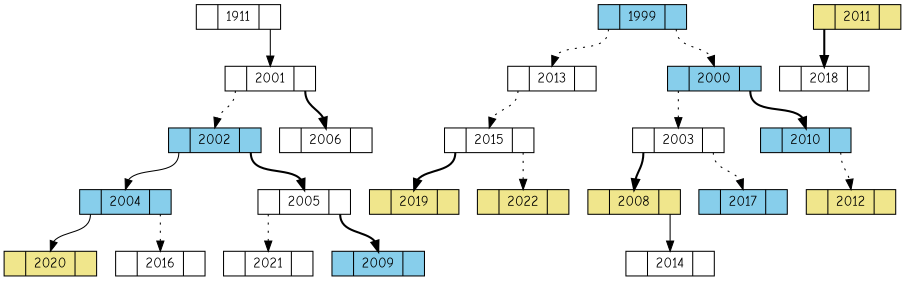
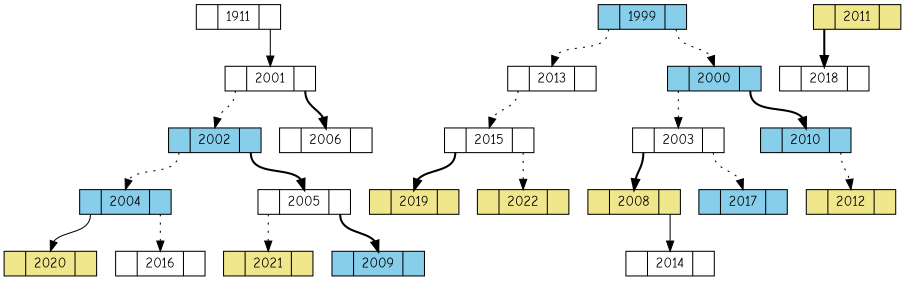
edge "2002" -> "2004": style solid -> dotted
node "2021": fillcolor white -> khaki
